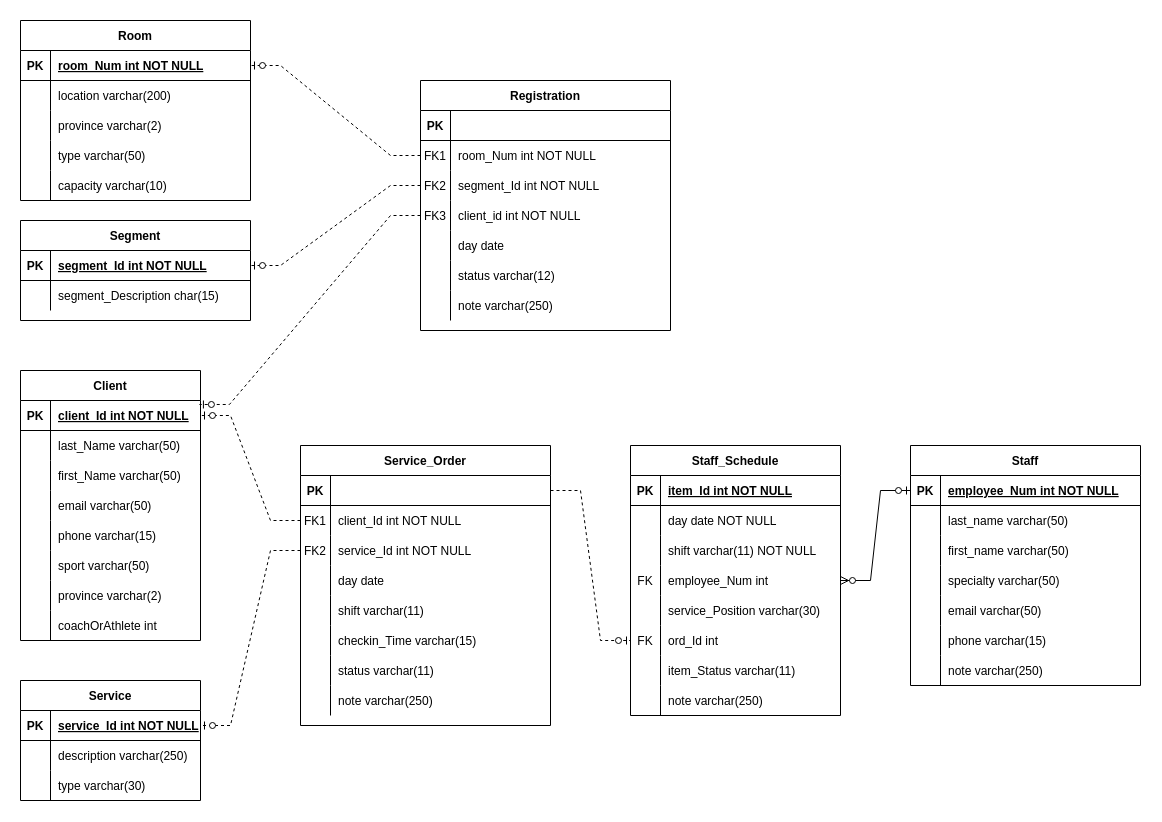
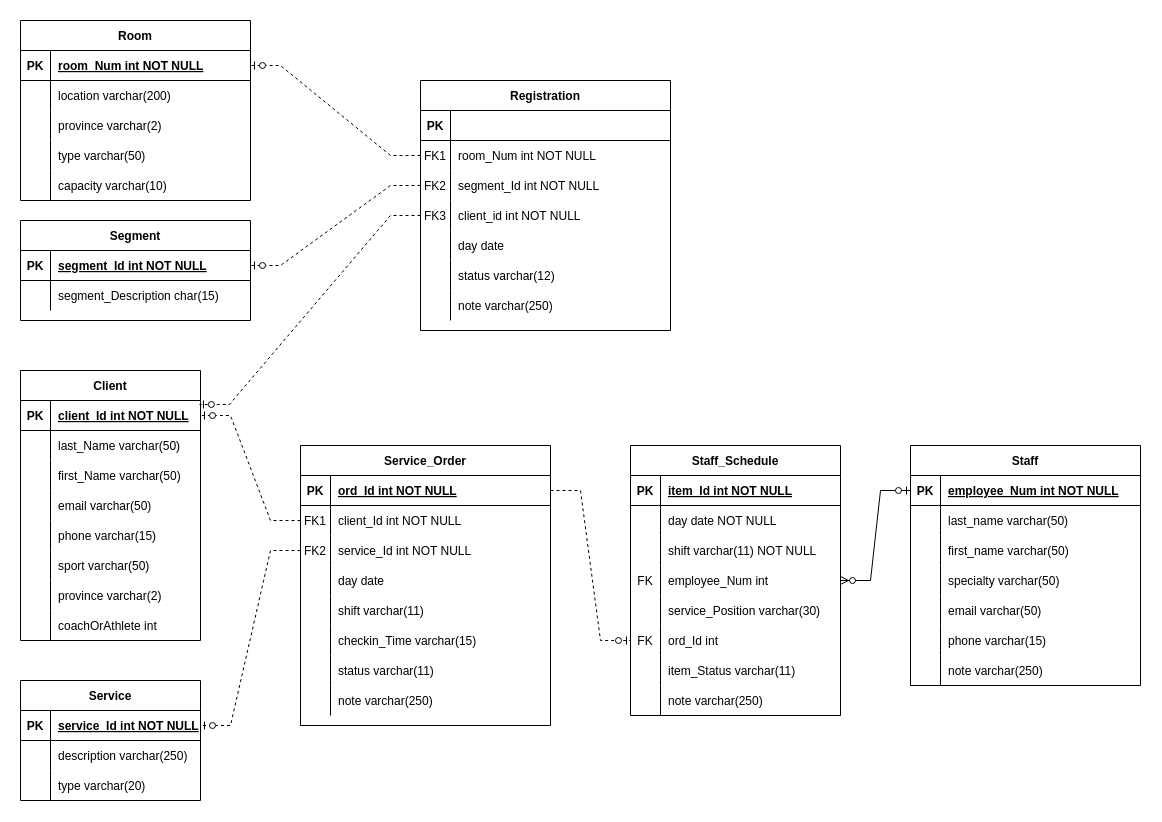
node "ord_Id int NOT NULL": added
node "type varchar(30)": label "type varchar(30)" -> "type varchar(20)"
